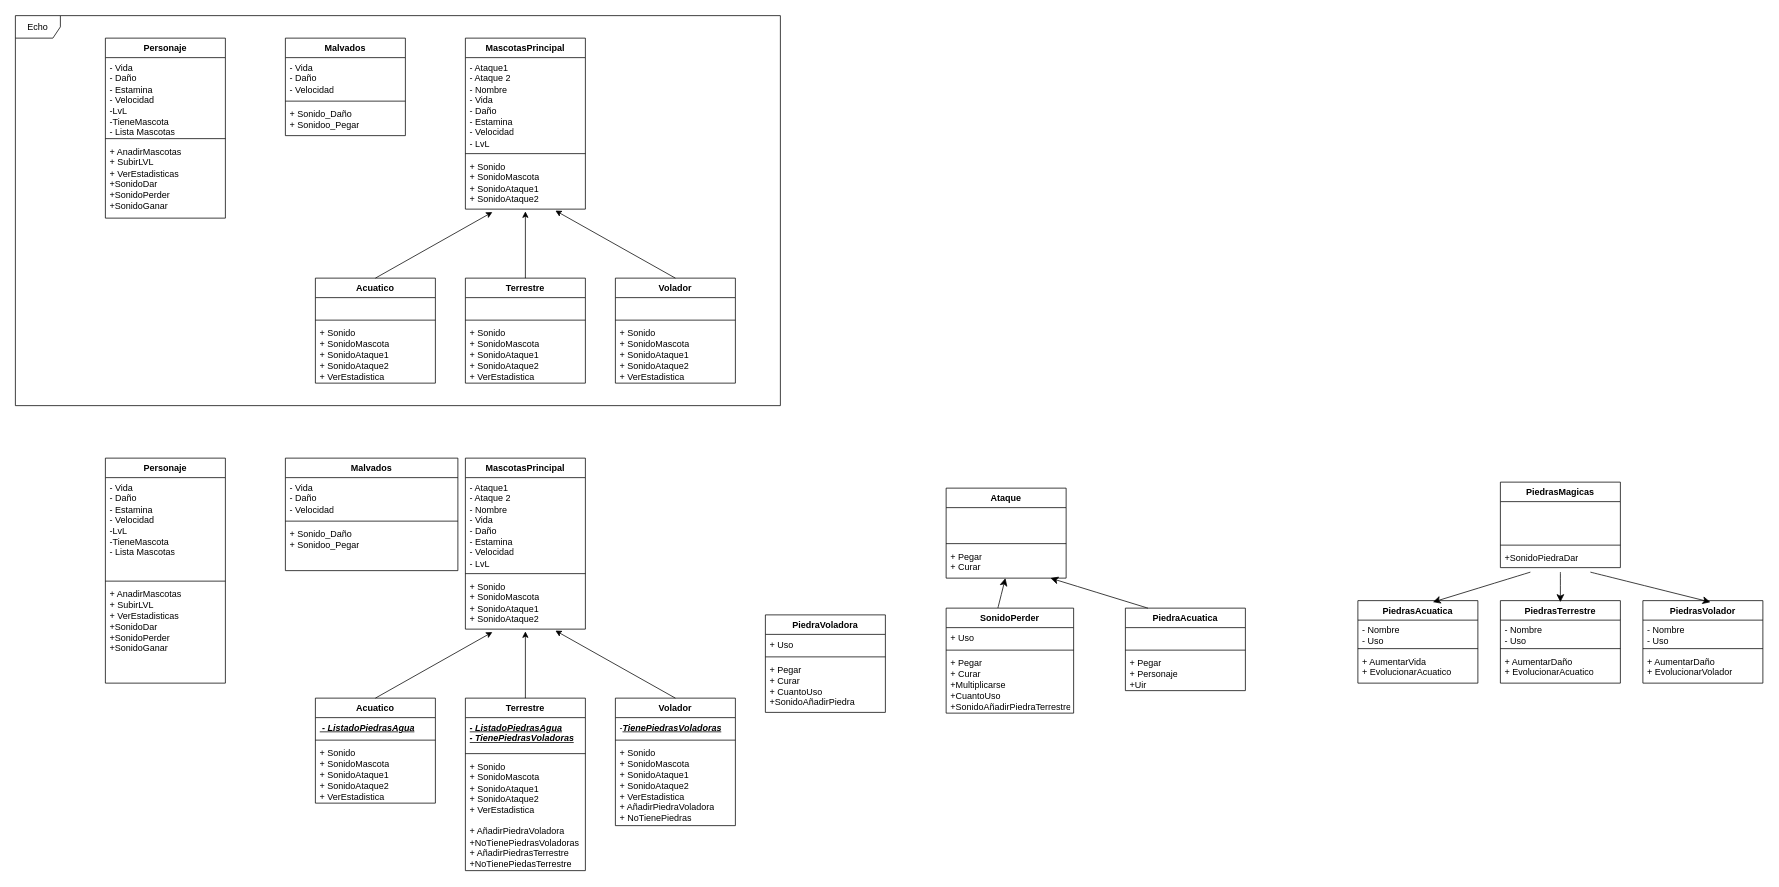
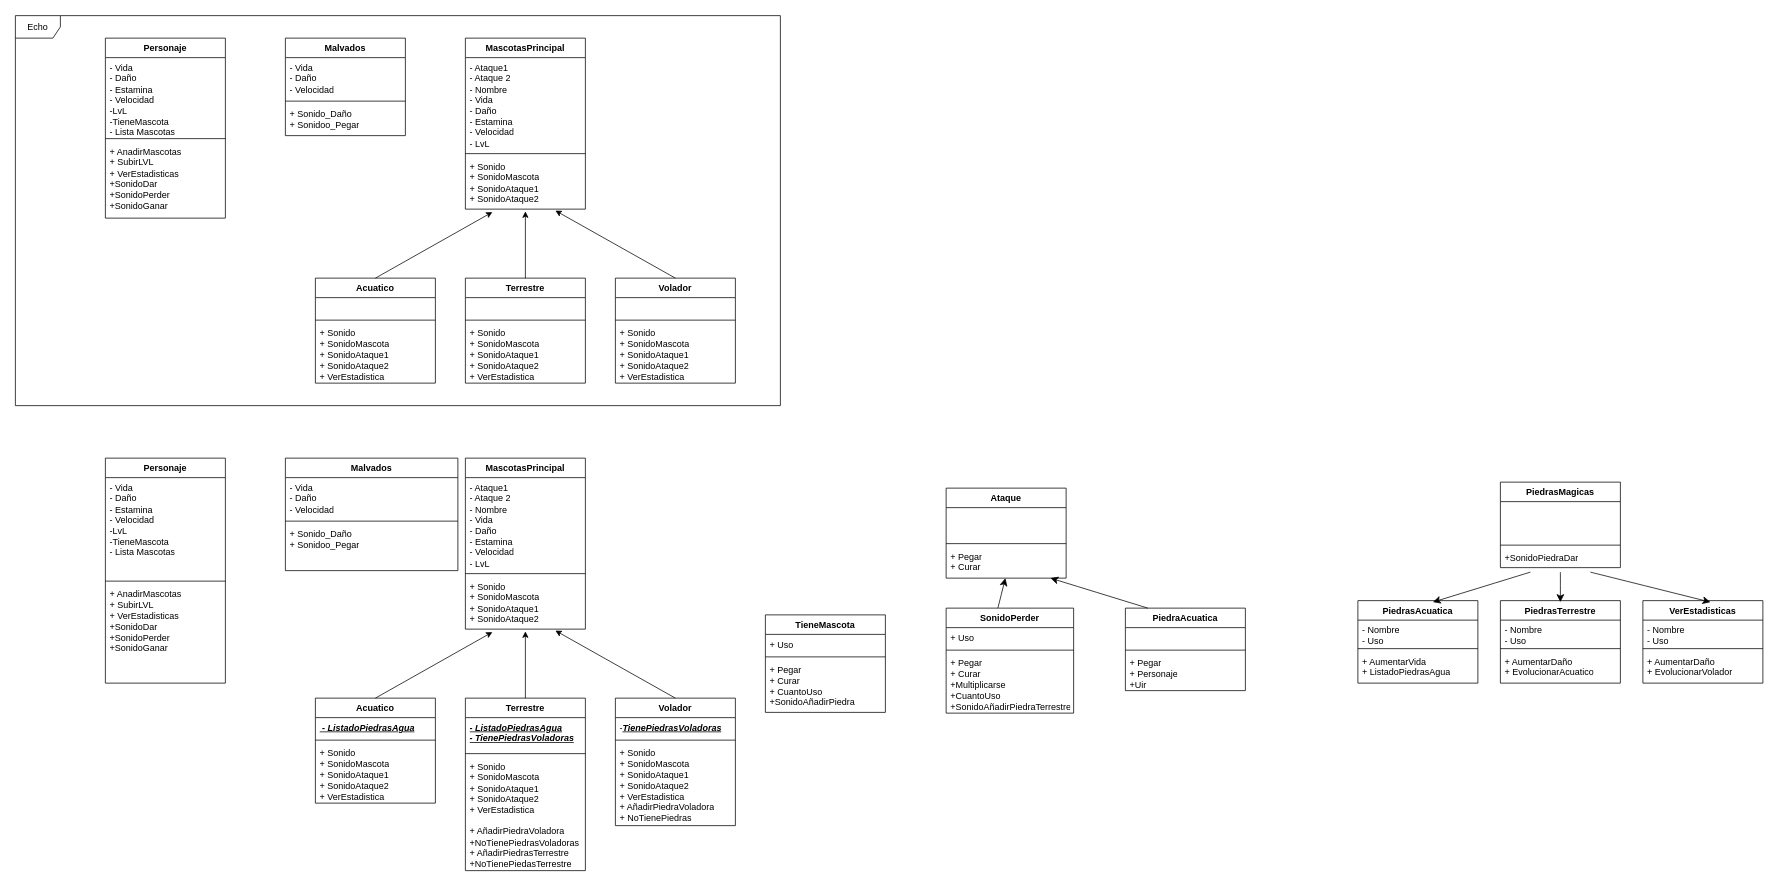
node "PiedrasVolador": label "PiedrasVolador" -> "VerEstadisticas"
node "PiedraVoladora": label "PiedraVoladora" -> "TieneMascota"
node "+ AumentarVida + EvolucionarAcuatico": label "+ AumentarVida + EvolucionarAcuatico" -> "+ AumentarVida + ListadoPiedrasAgua"
